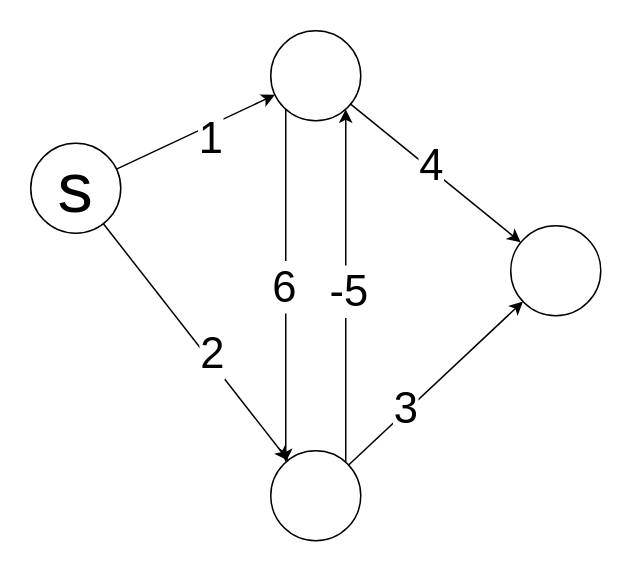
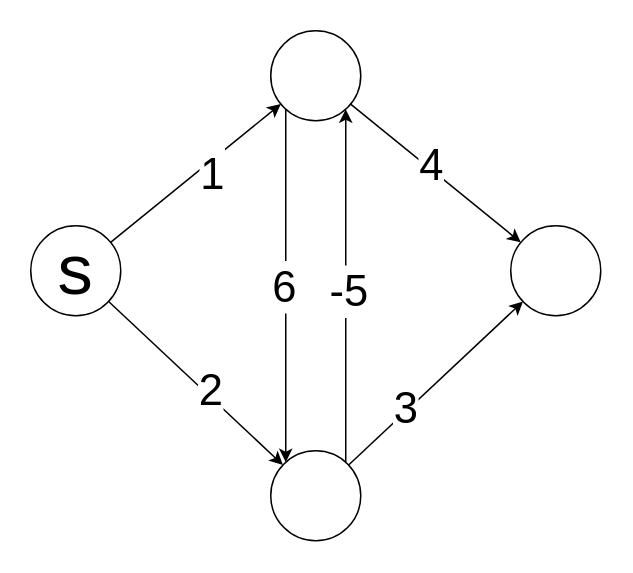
node "s": moved (76, 188) -> (76, 271)
